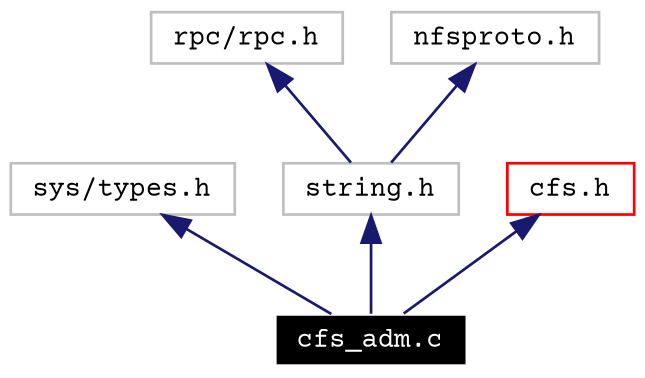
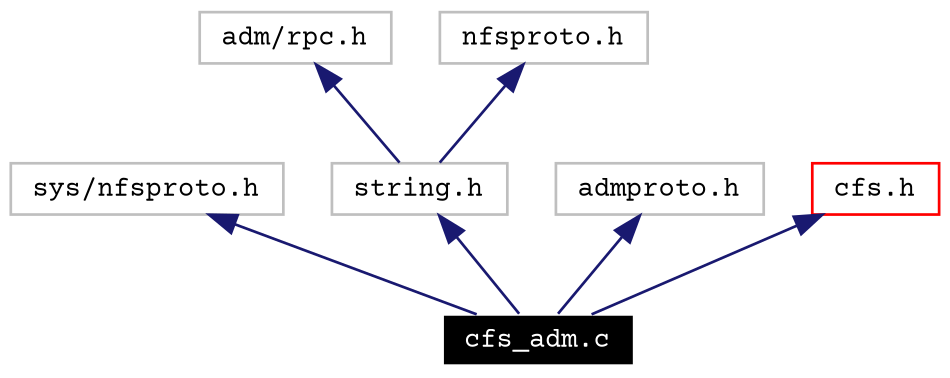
node "rpc/rpc.h": label "rpc/rpc.h" -> "adm/rpc.h"
node "sys/types.h": label "sys/types.h" -> "sys/nfsproto.h"
node "admproto.h": added
